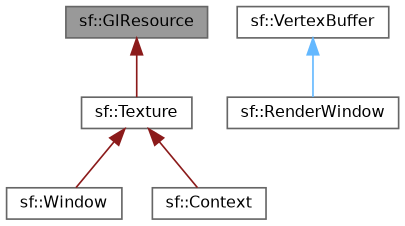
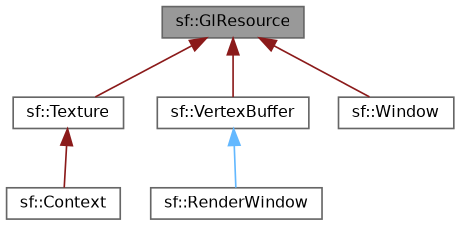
edge "sf::VertexBuffer" -> "sf::GlResource": added
edge "sf::Window" -> "sf::Texture": now "sf::Window" -> "sf::GlResource"
